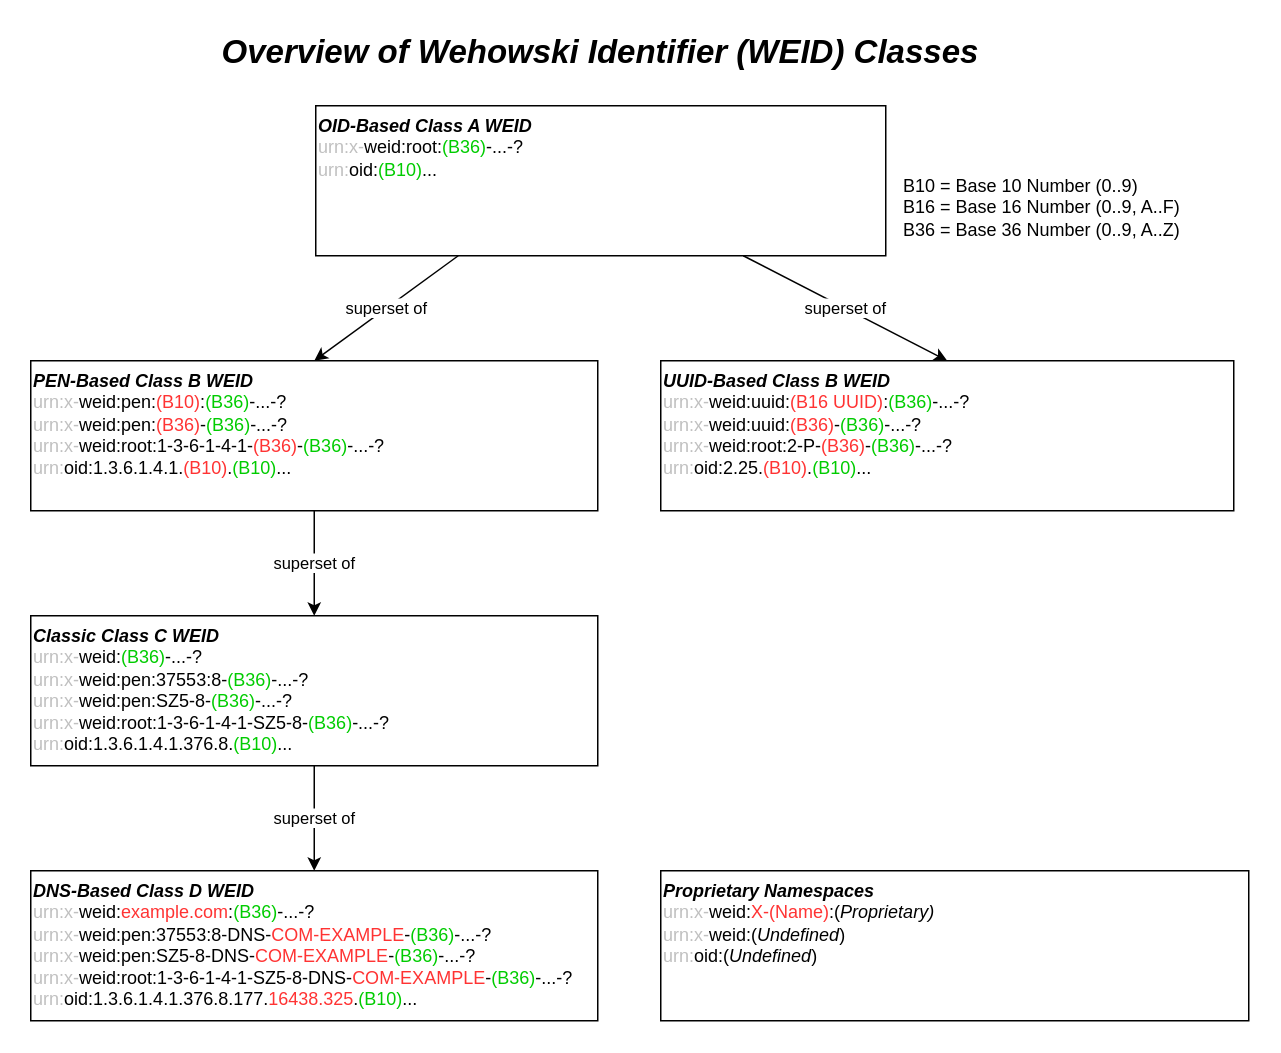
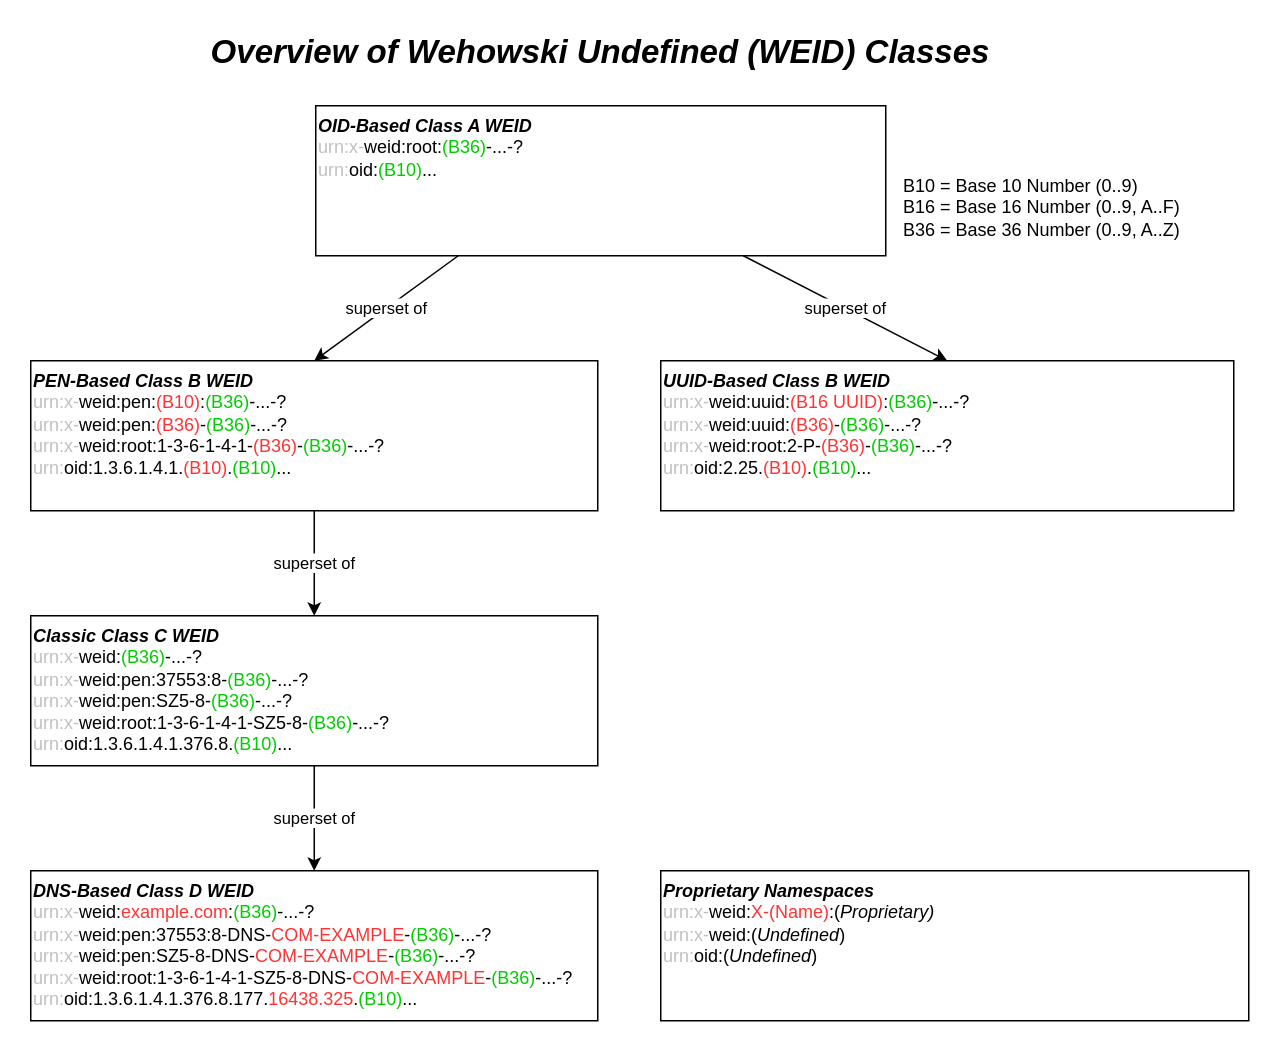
node "Overview of Wehowski Identifier (WEID) Classes": label "Overview of Wehowski Identifier (WEID) Classes" -> "Overview of Wehowski Undefined (WEID) Classes"
